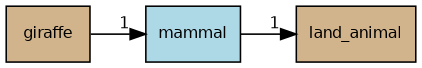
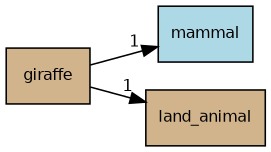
edge "mammal" -> "land_animal": now "giraffe" -> "land_animal"
